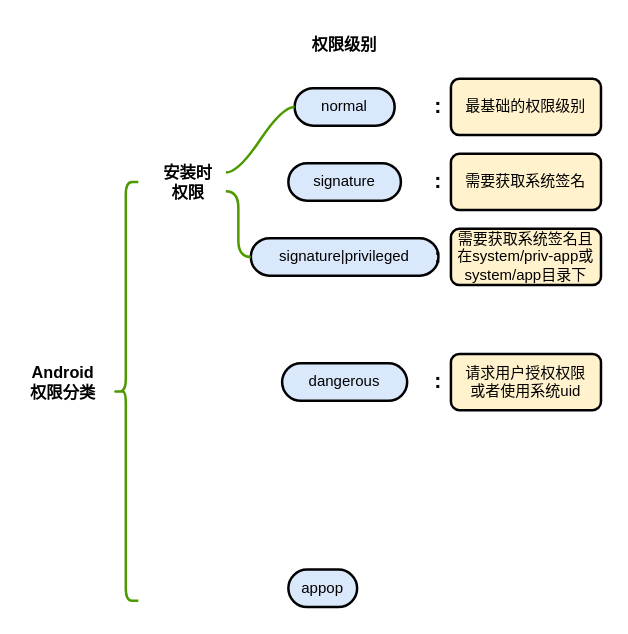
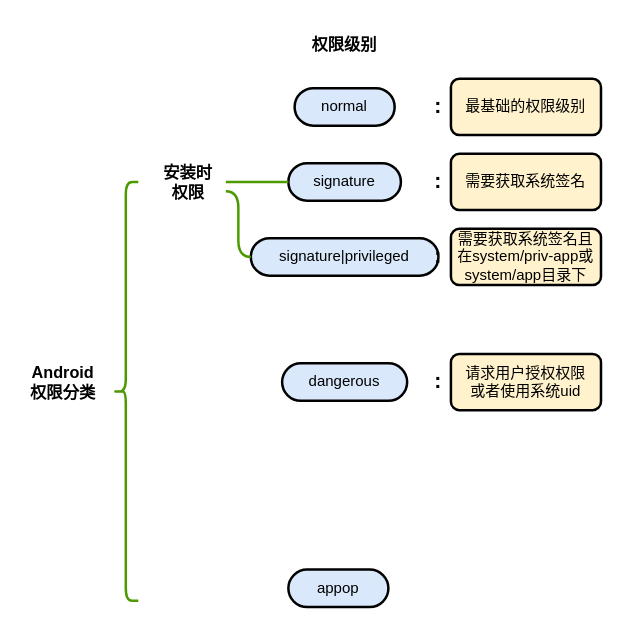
edge "normal" -- "安装时 权限": removed
edge "安装时 权限" -- "signature": added
node "appop": size 69x38 -> 100x38
